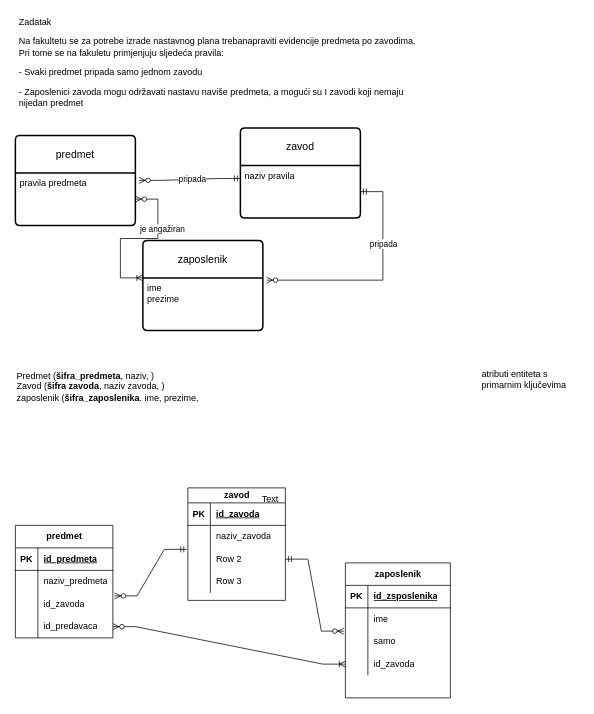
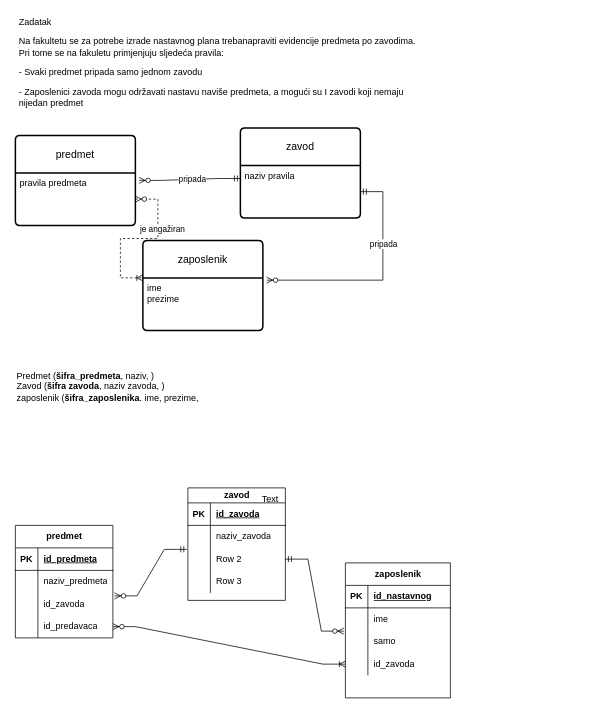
edge "pravila predmeta" -- "ime prezime": style solid -> dashed
node "atributi entiteta s primarnim ključevima": removed
node "id_zsposlenika": label "id_zsposlenika" -> "id_nastavnog"
